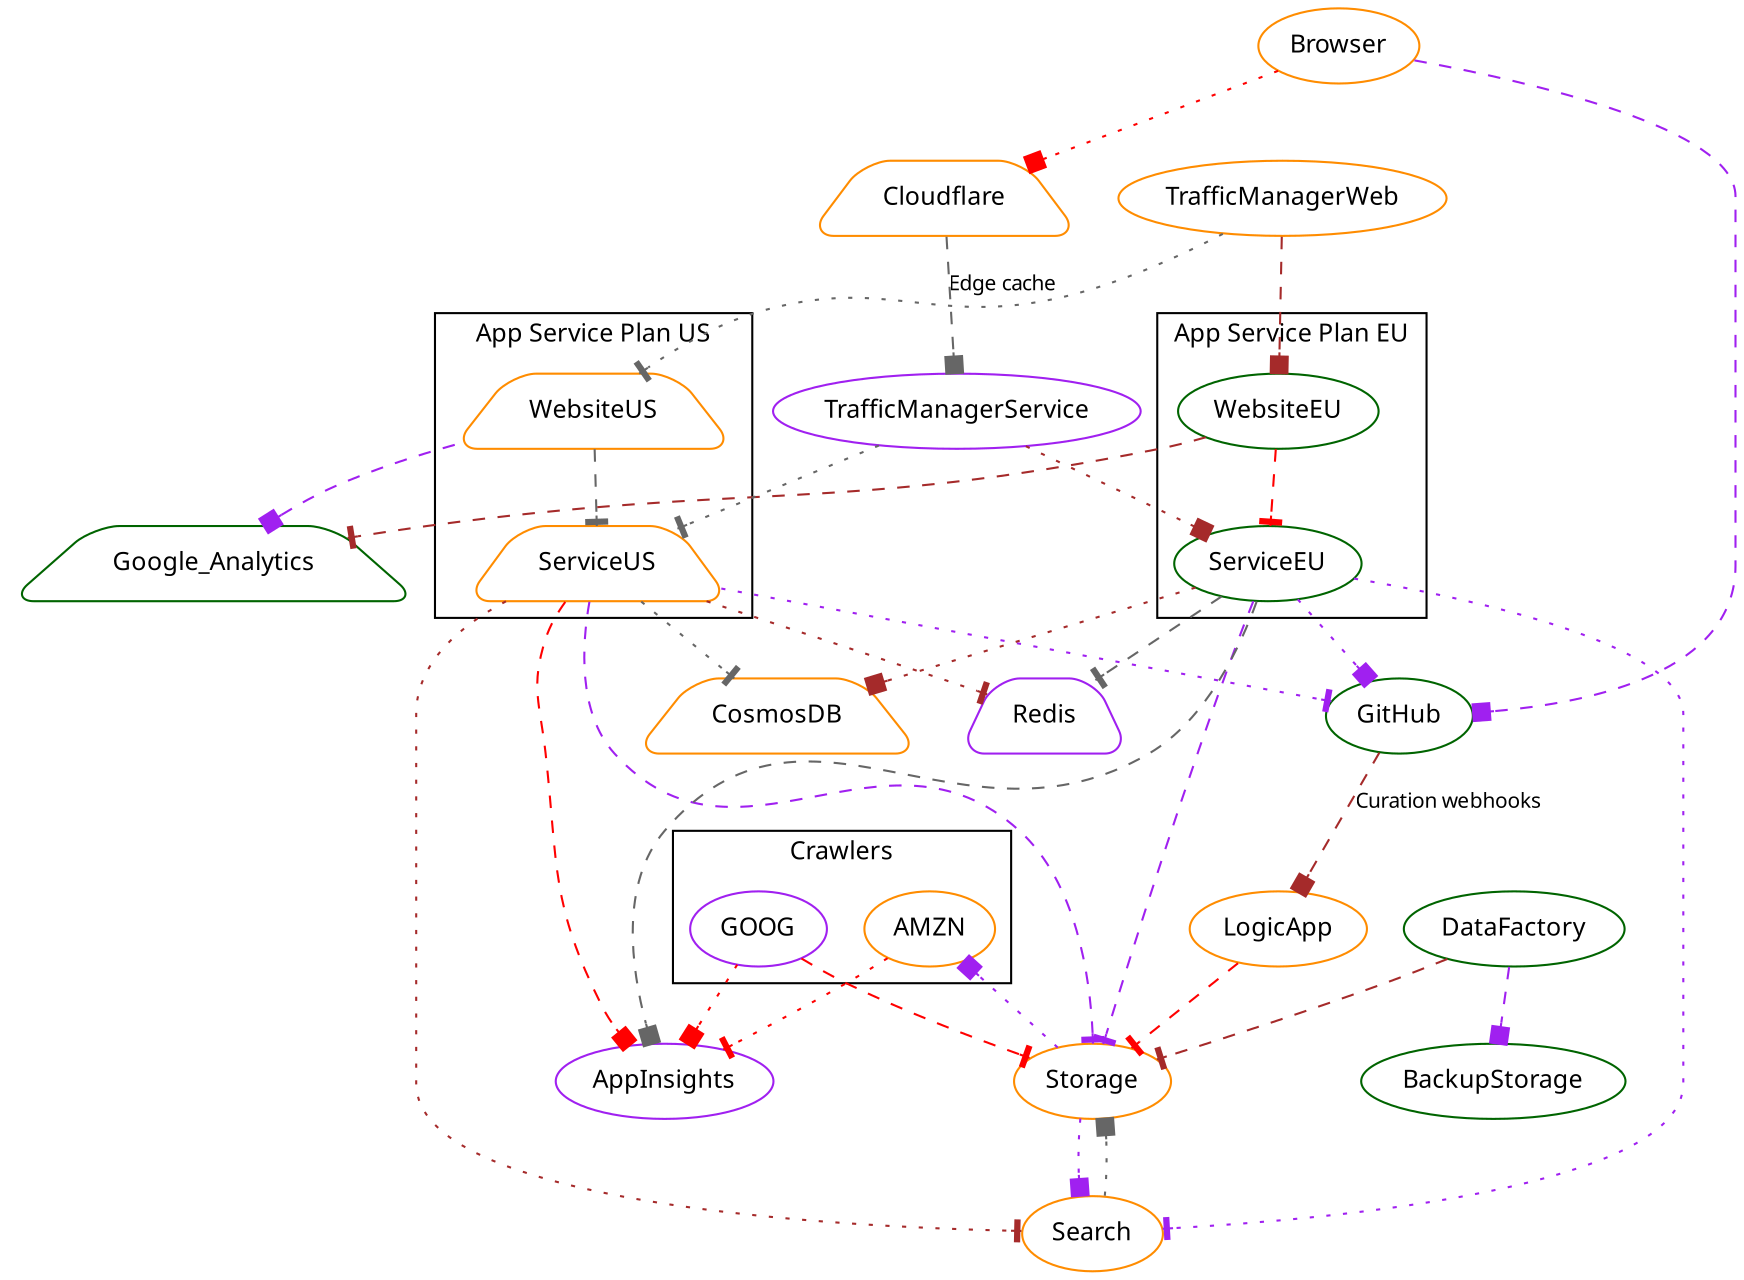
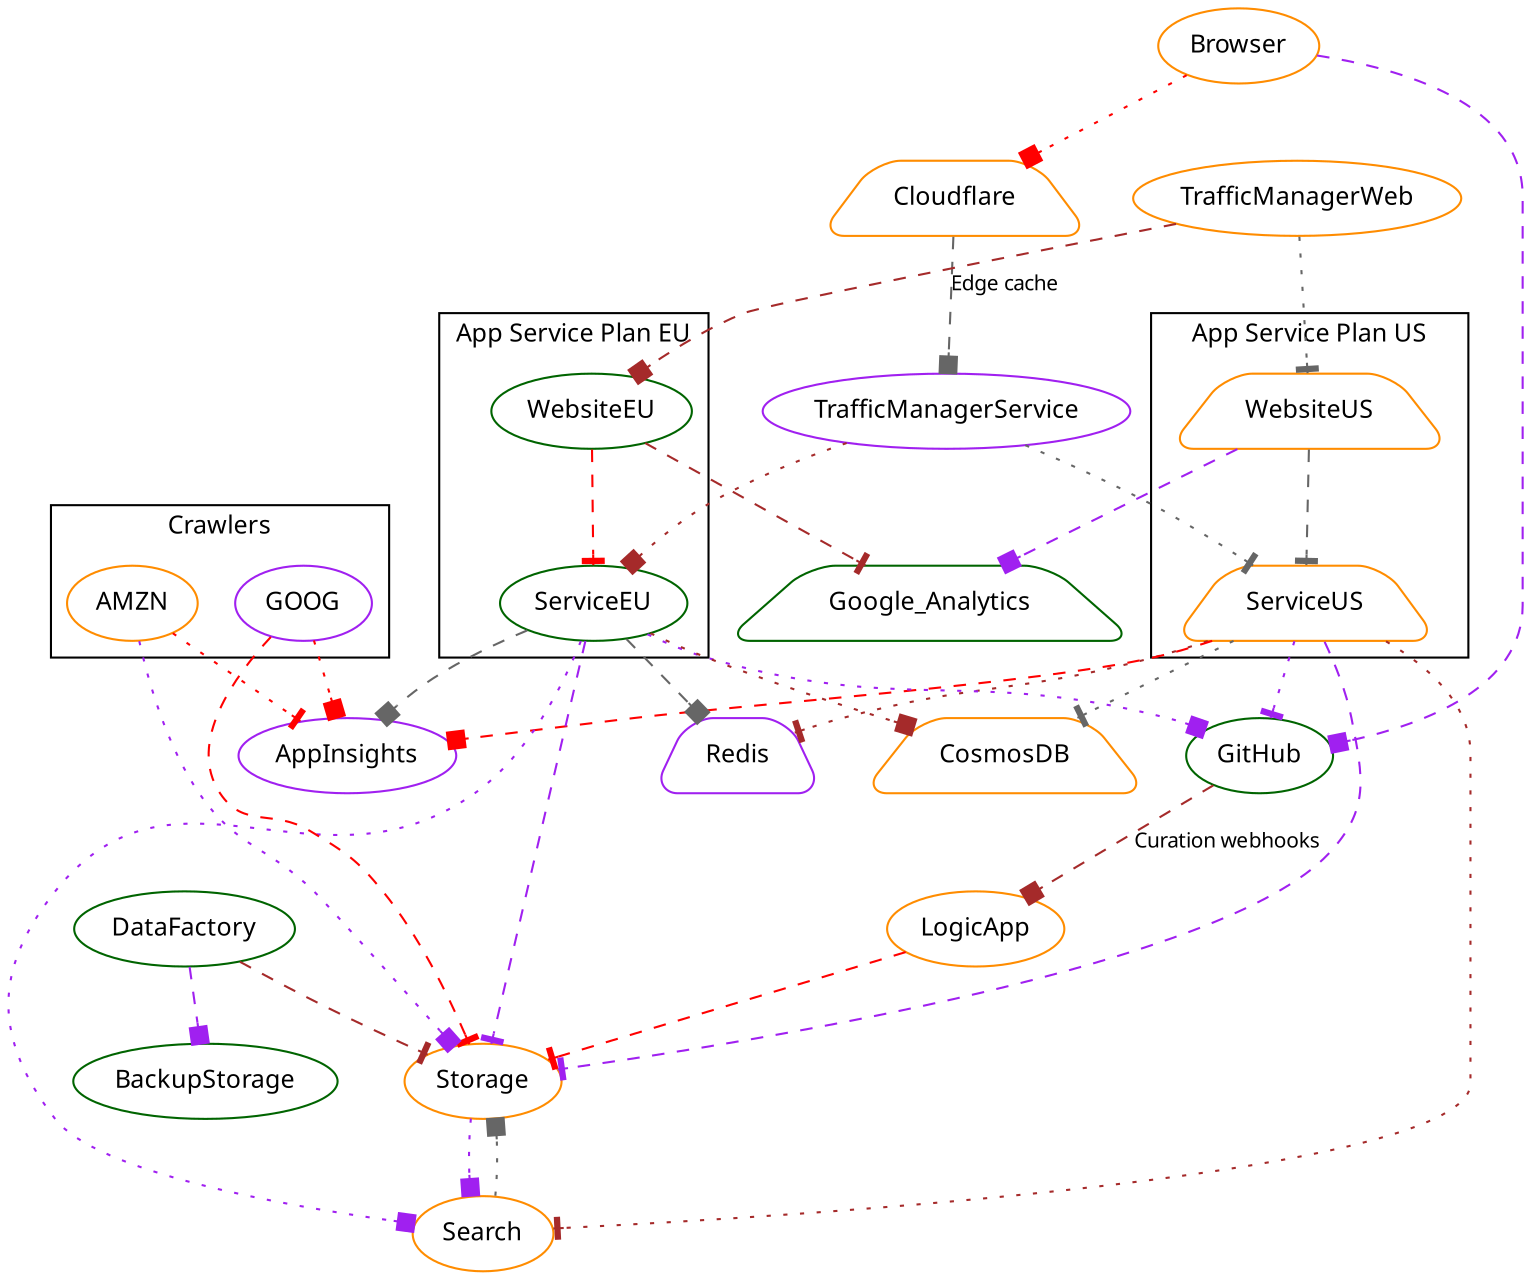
edge "ServiceEU" -> "Redis": arrowhead tee -> box
edge "ServiceEU" -> "Search": arrowhead tee -> box
edge "Storage" -> "AMZN": reversed
